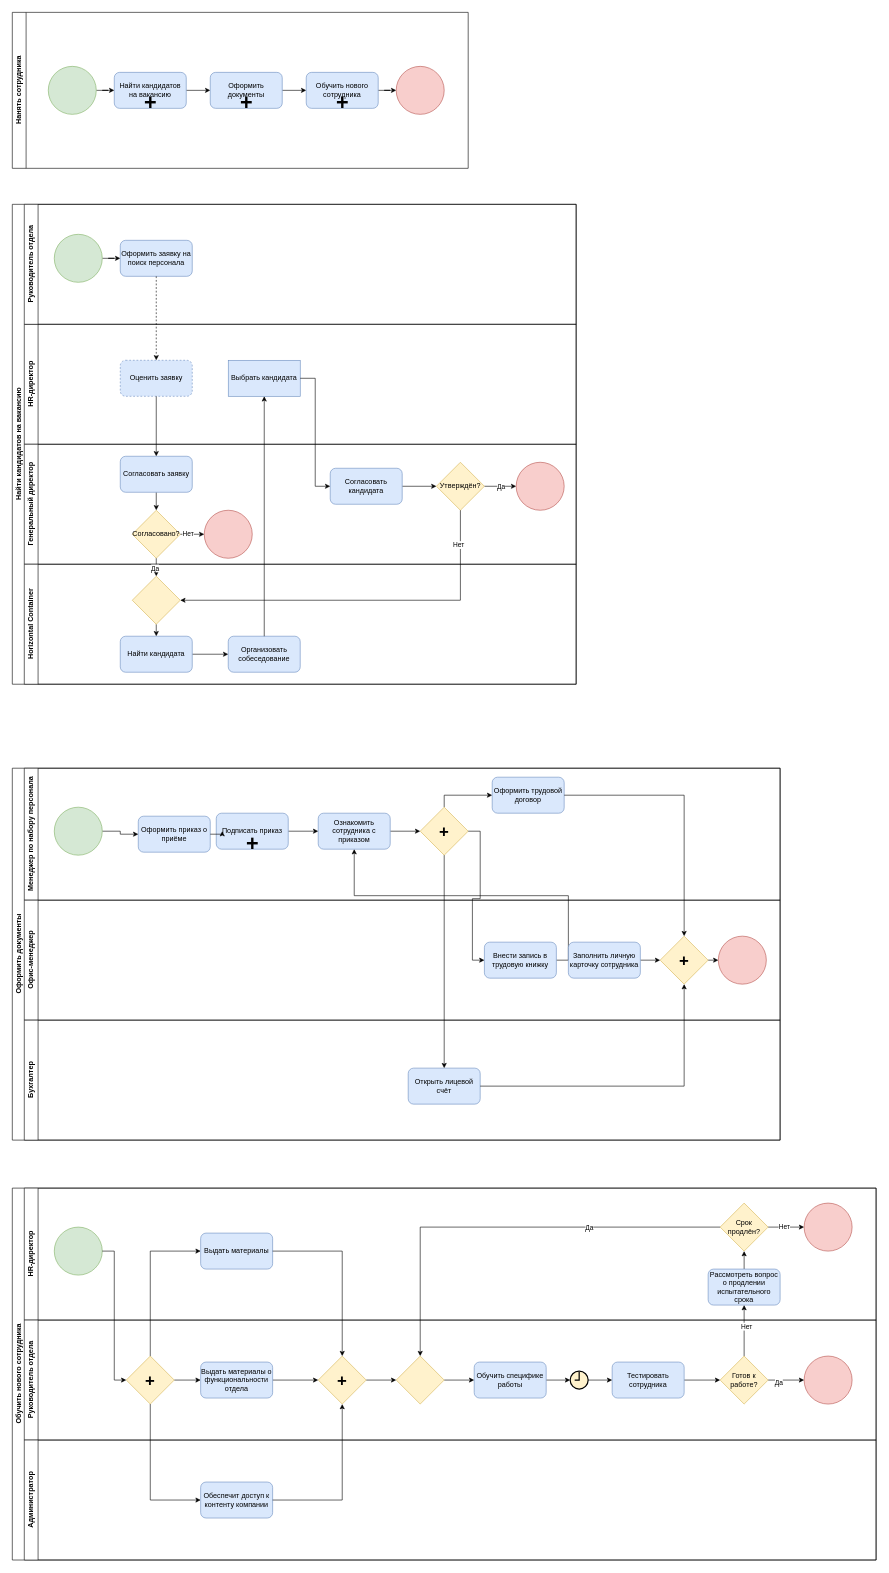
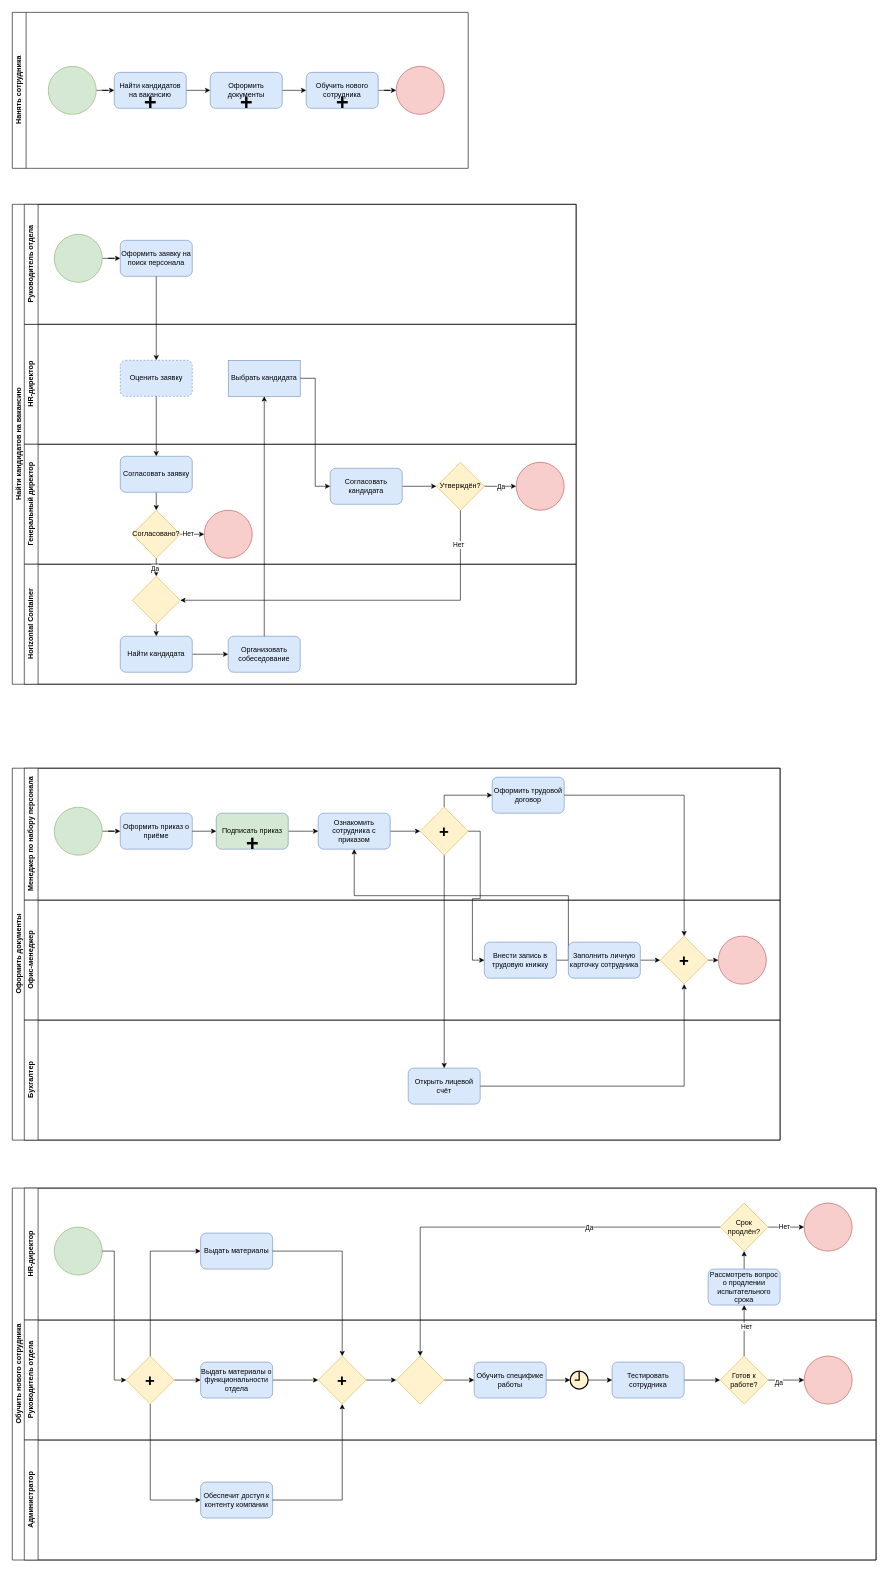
edge "Оформить заявку на поиск персонала" -> "Оценить заявку": style dashed -> solid
node "Подписать приказ": fillcolor #dae8fc -> #d5e8d4
node "Оформить приказ о приёме": moved (174, 834) -> (156, 831)
